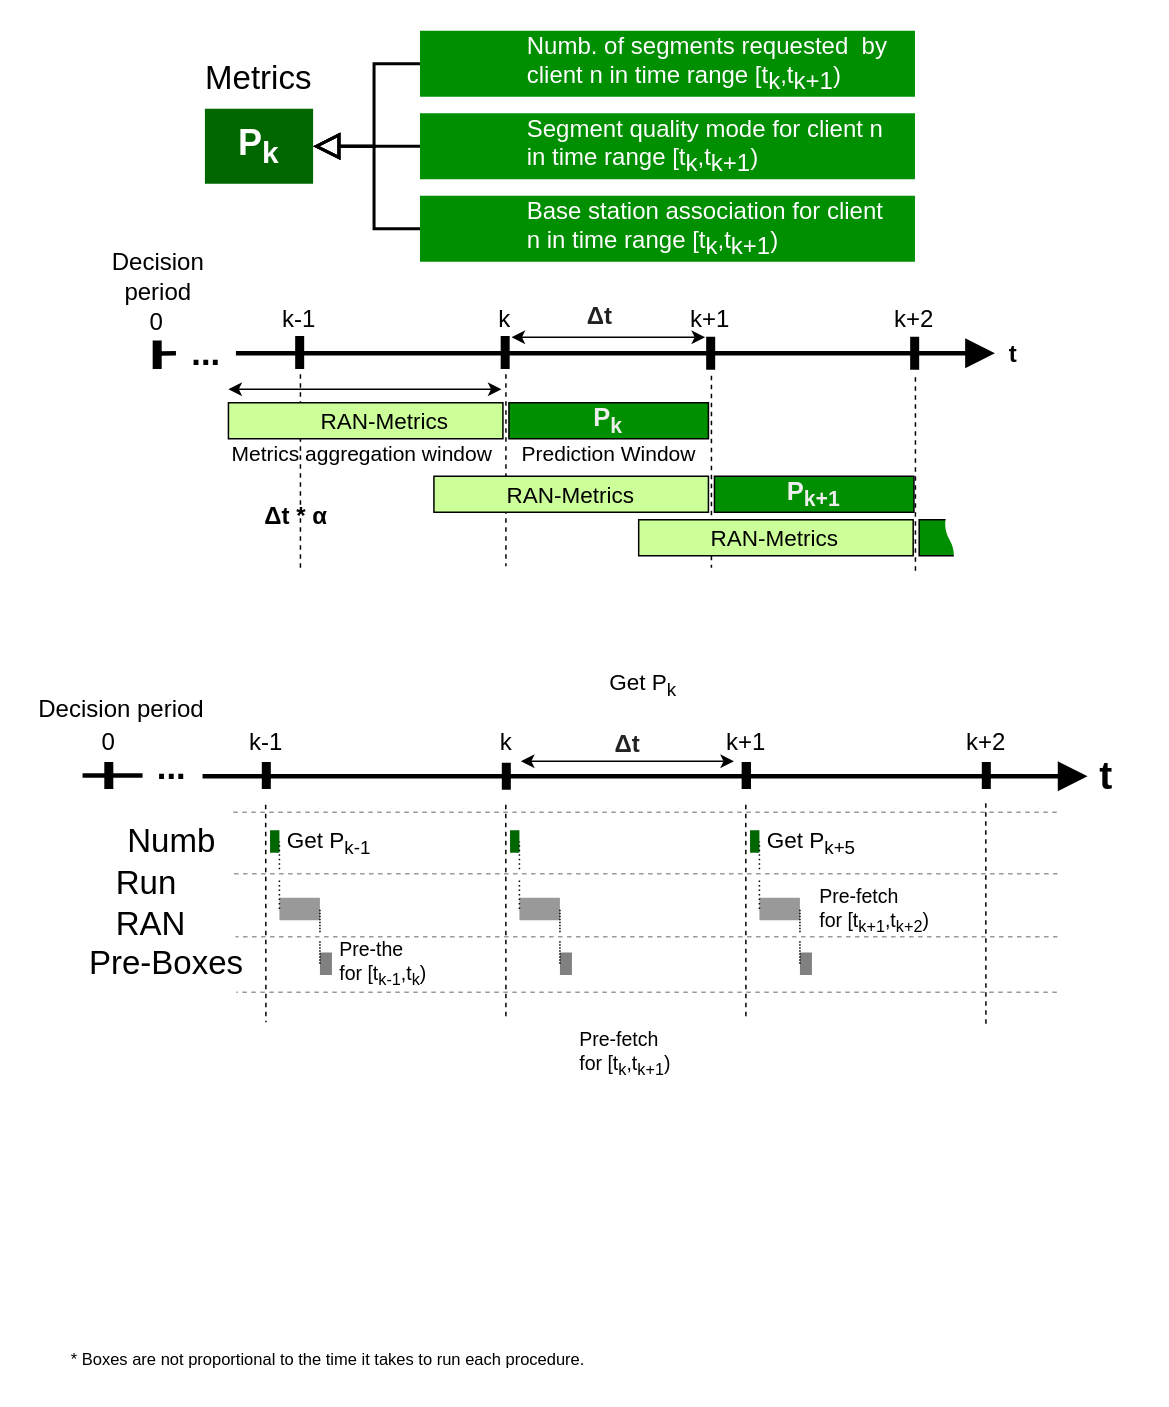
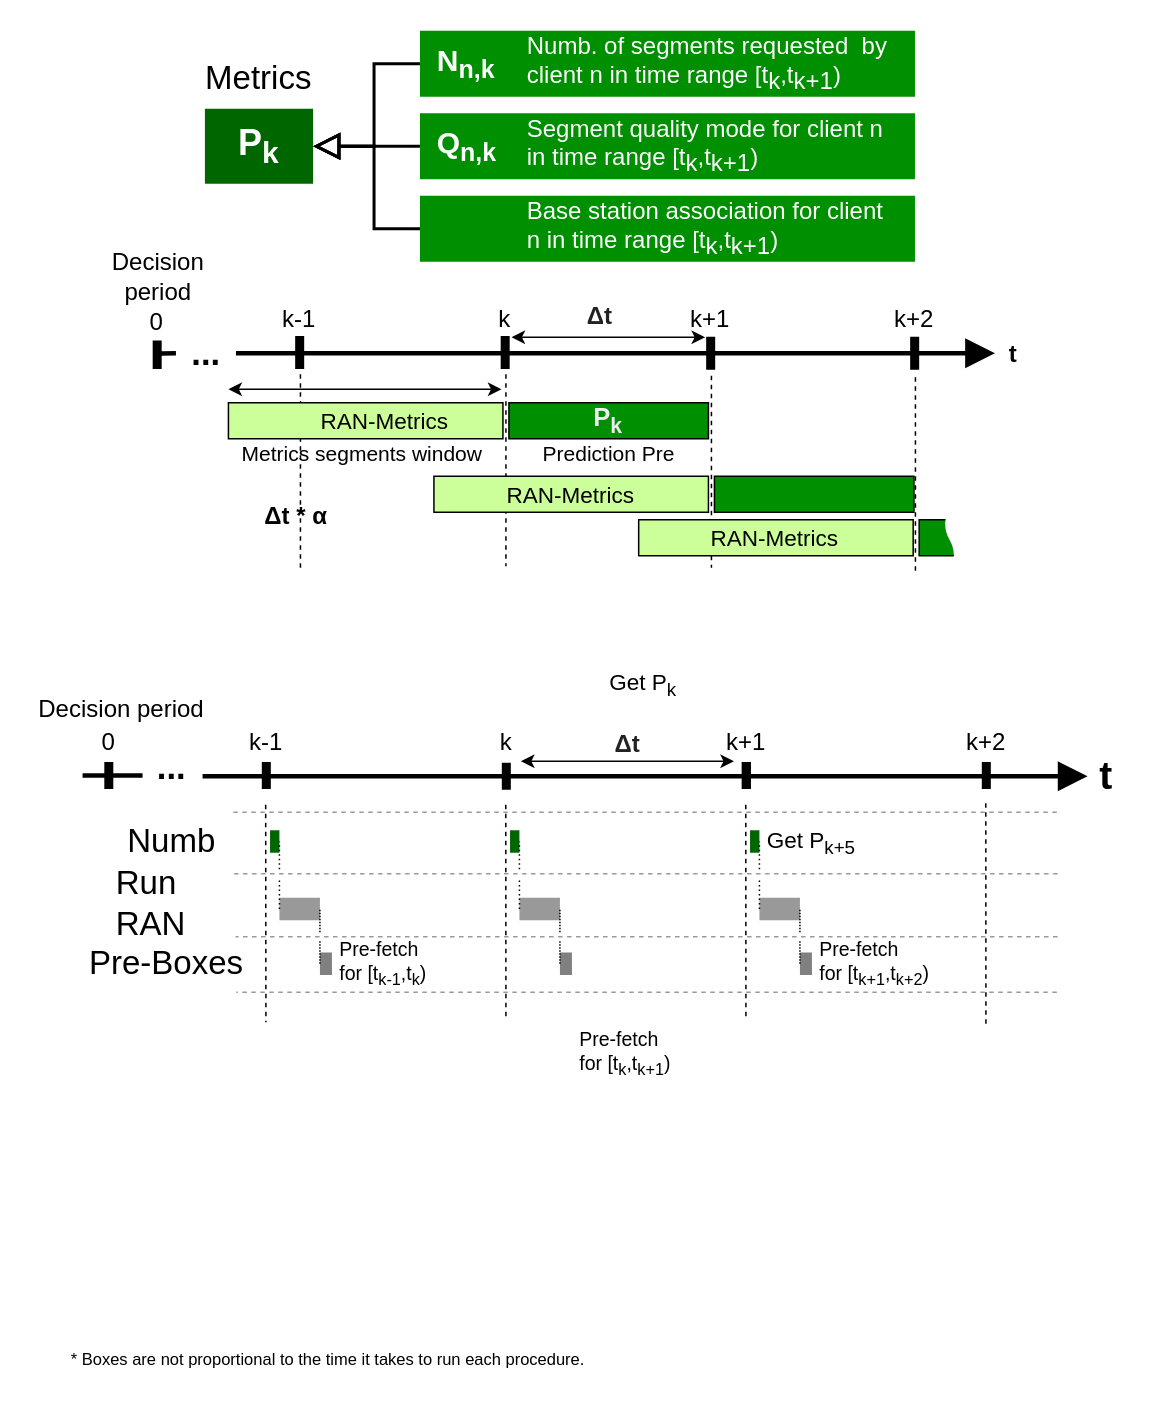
node "Nn,k": added
node "Qn,k": added
node "Metrics aggregation window": label "Metrics aggregation window" -> "Metrics segments window"
node "Prediction Window": label "Prediction Window" -> "Prediction Pre"
node "Pk+1": removed
node "Get Pk-1": removed
node "Pre-fetch for [tk+1,tk+2)": moved (875, 911) -> (875, 964)
node "Pre-the for [tk-1,tk)": label "Pre-the for [tk-1,tk)" -> "Pre-fetch for [tk-1,tk)"
